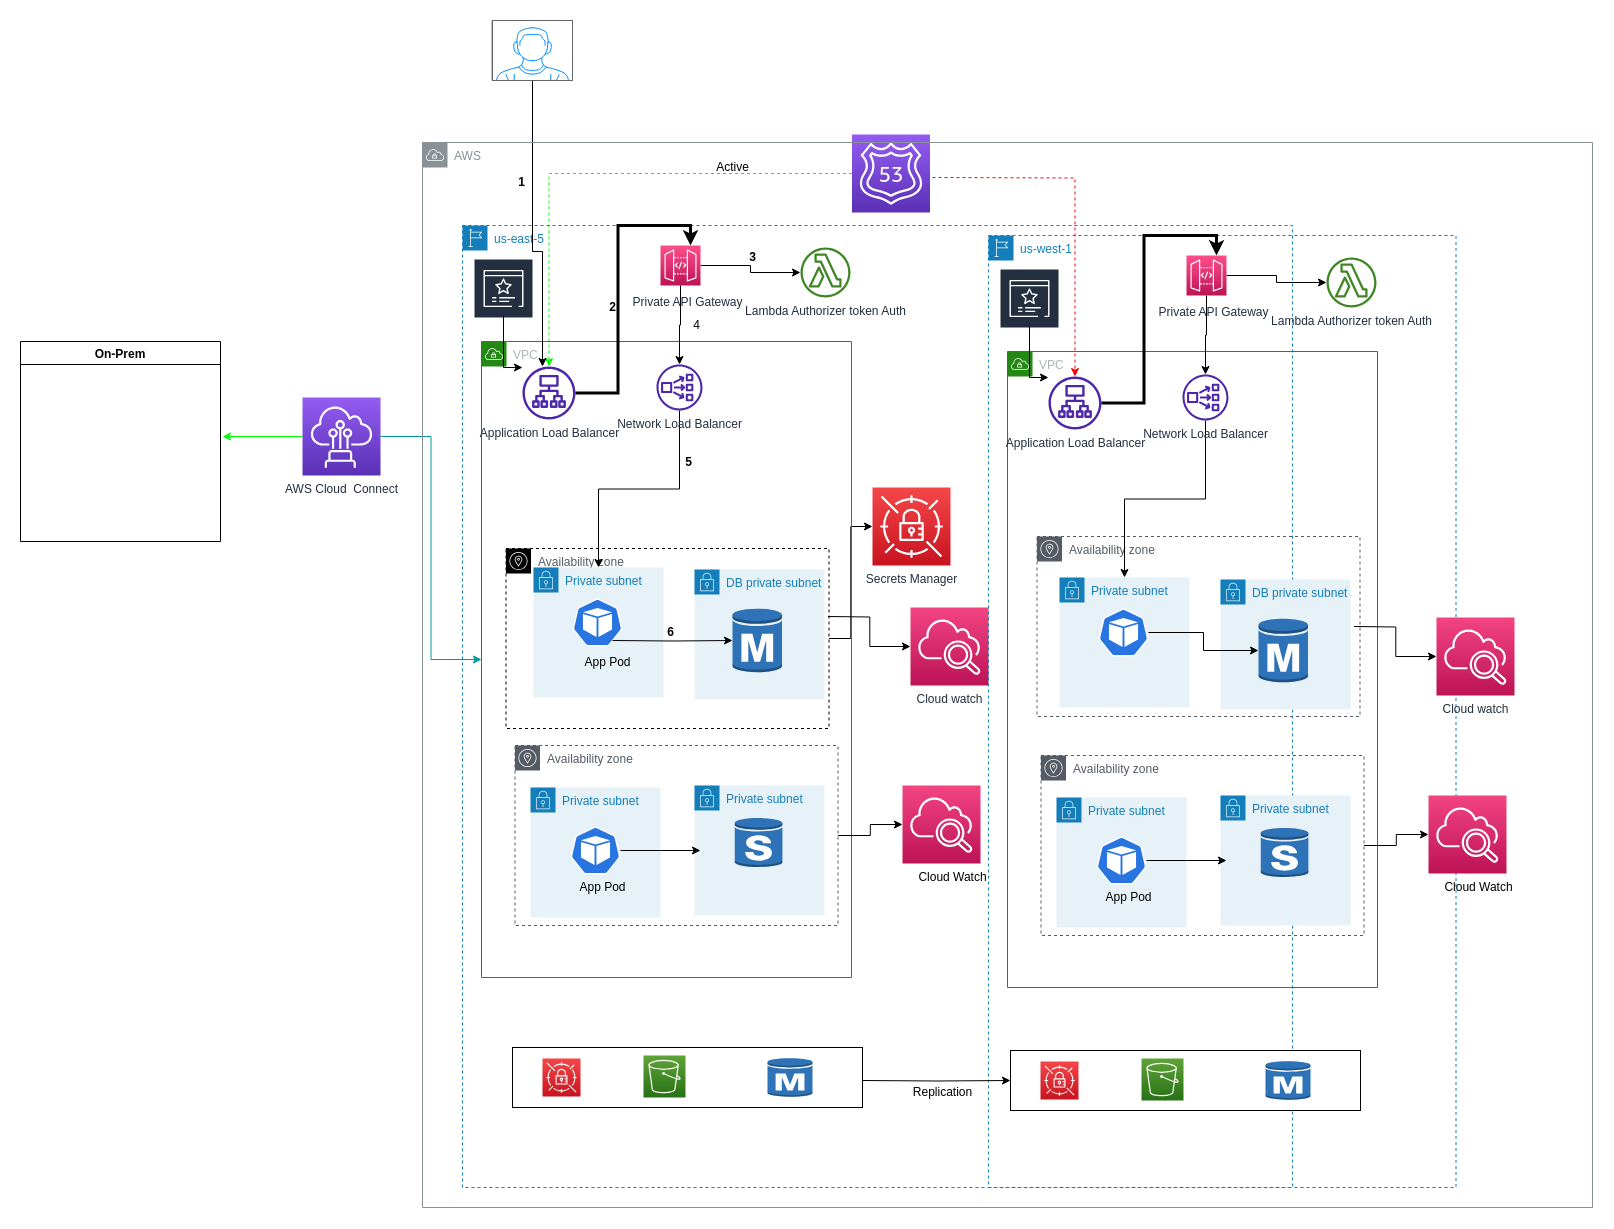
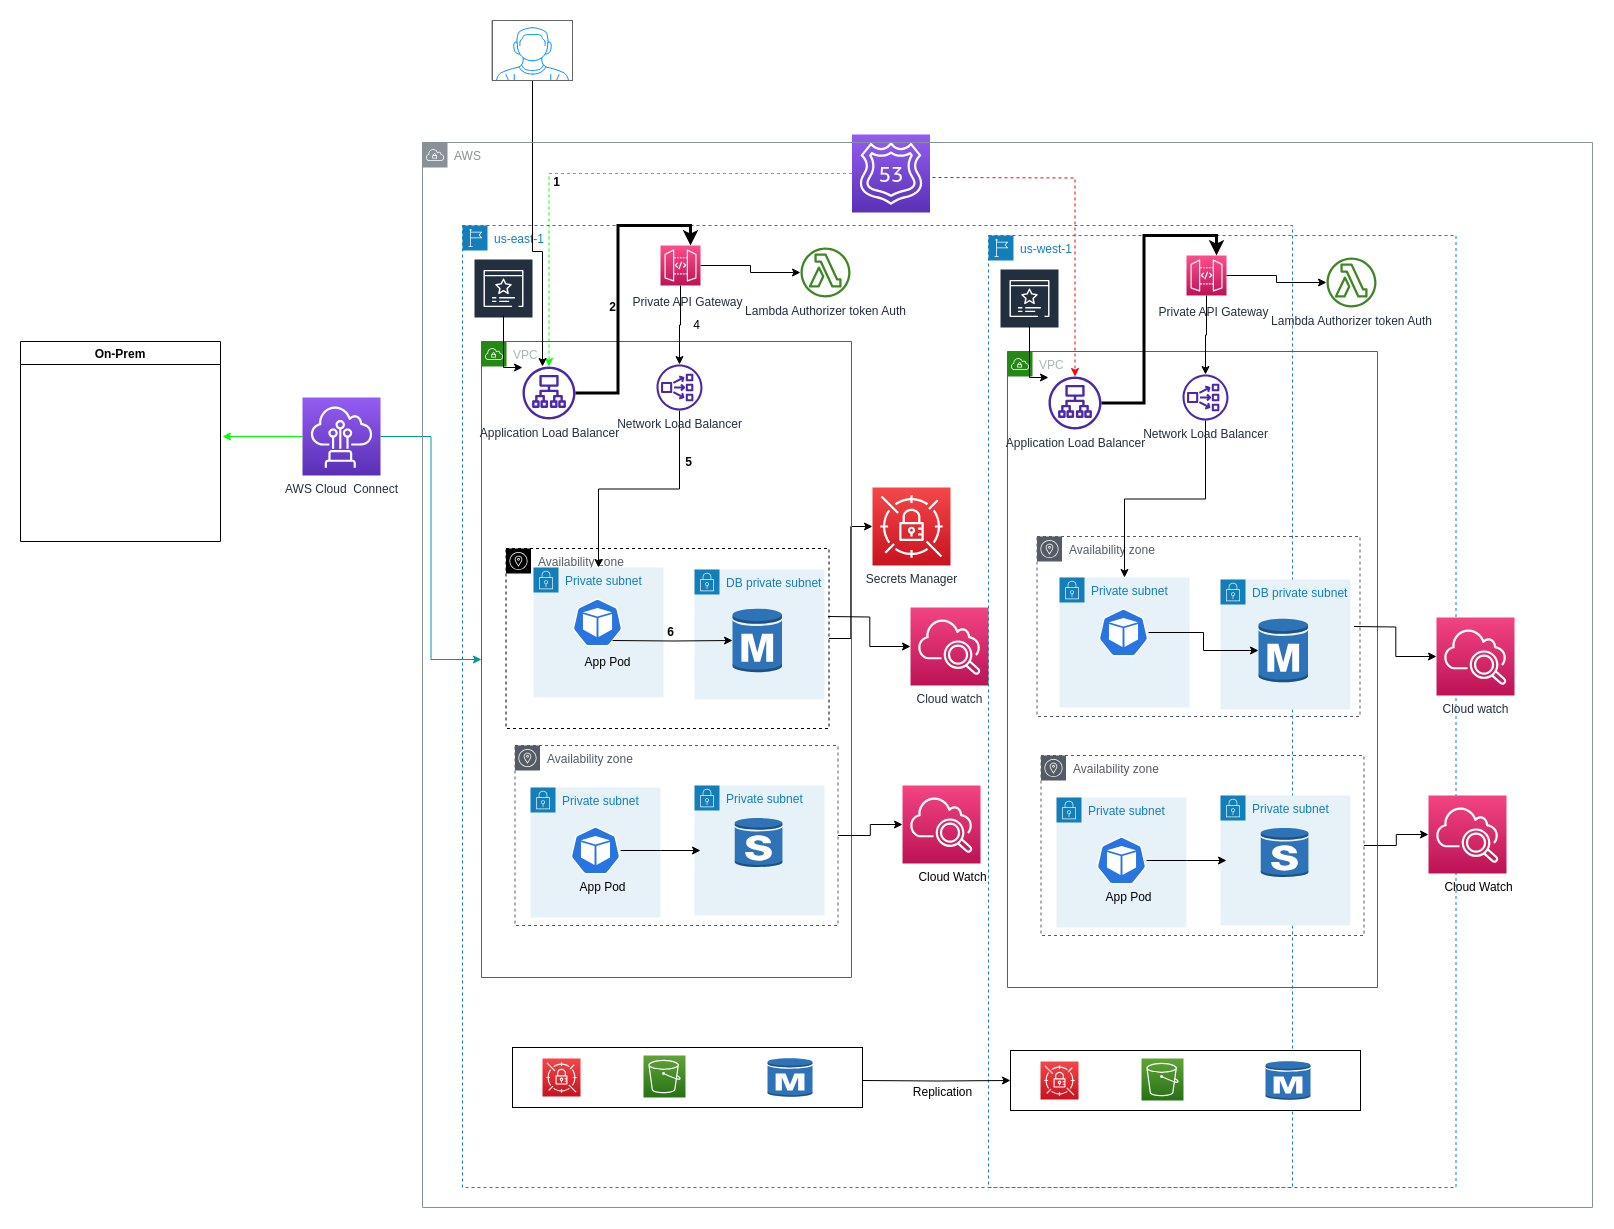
node "Active": removed
node "1": moved (521, 183) -> (556, 183)
node "us-east-5": label "us-east-5" -> "us-east-1"
node "3": removed
